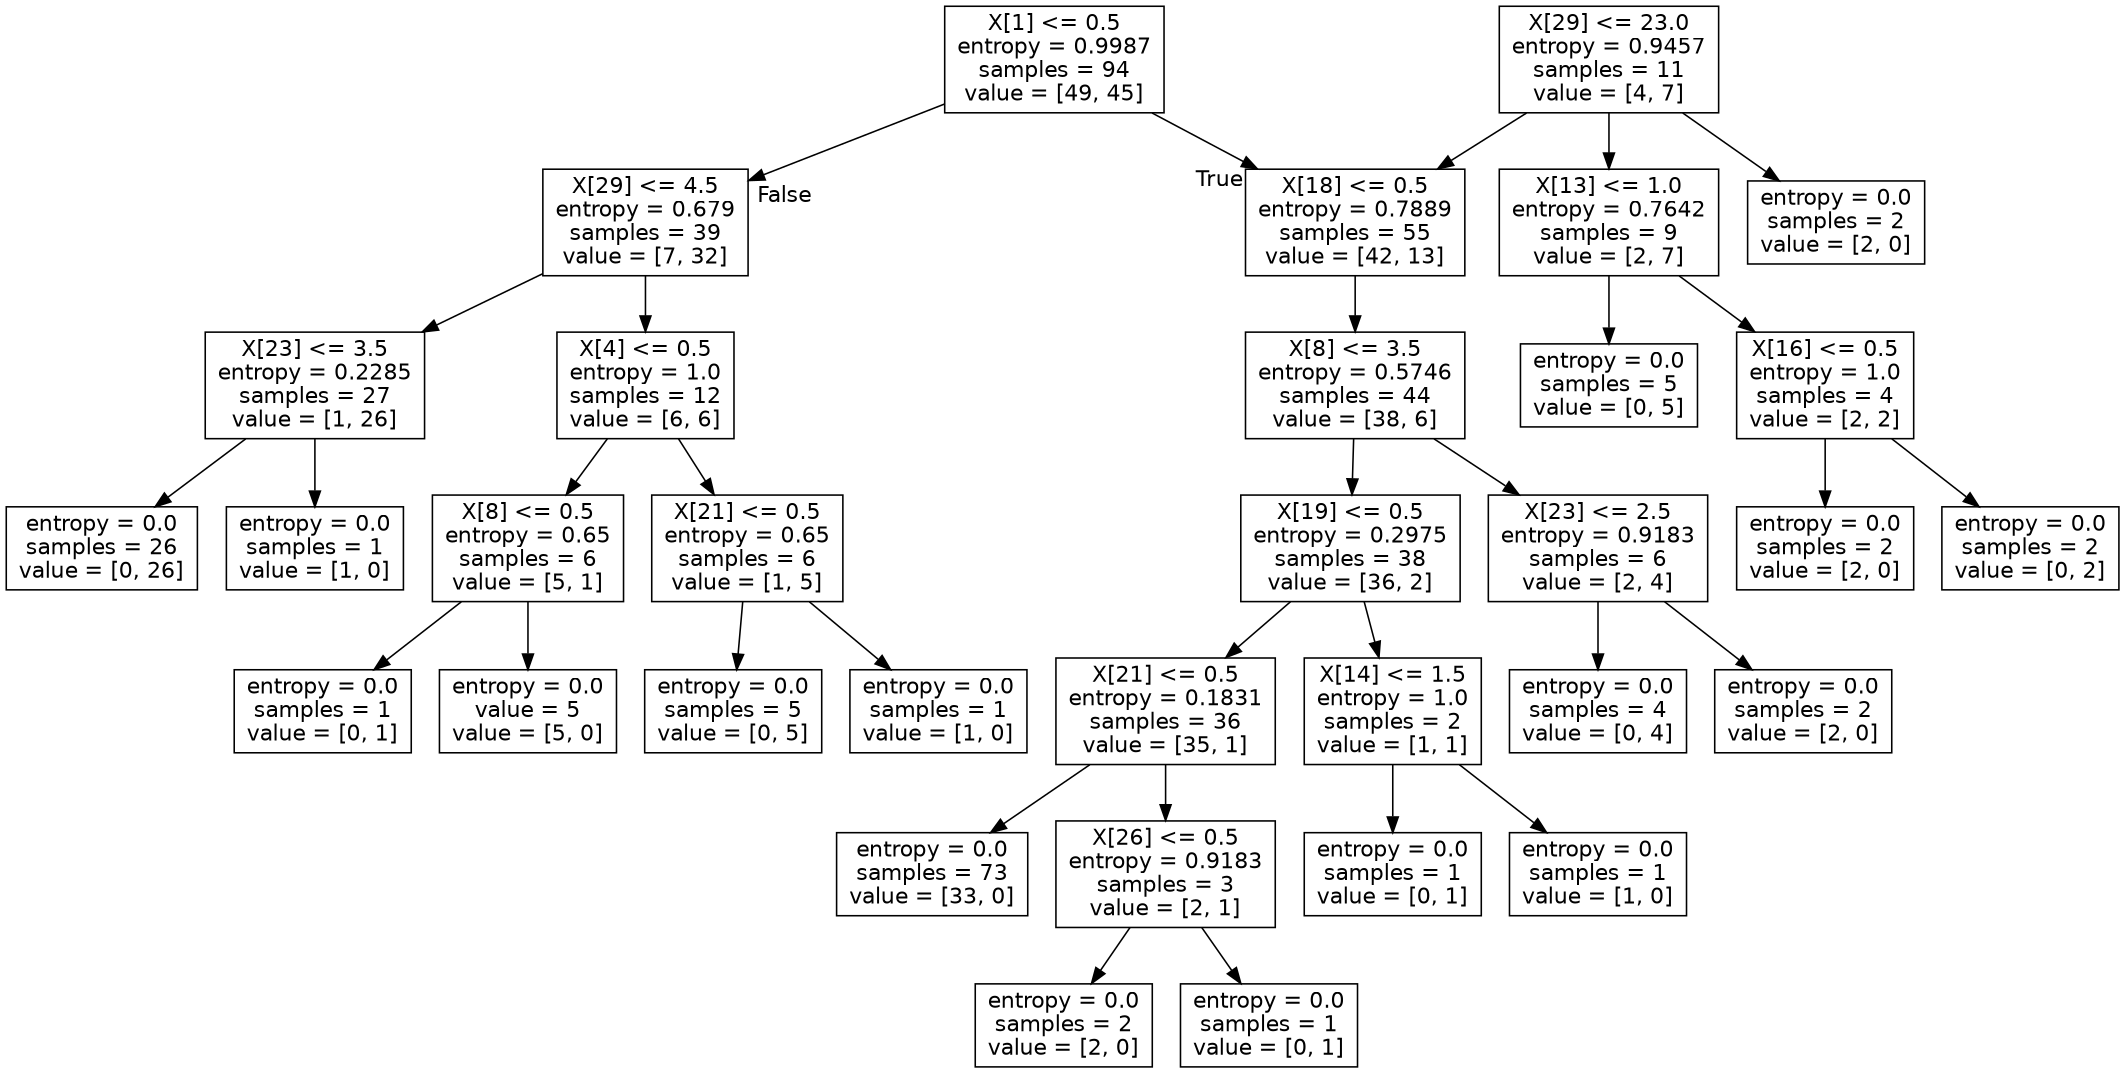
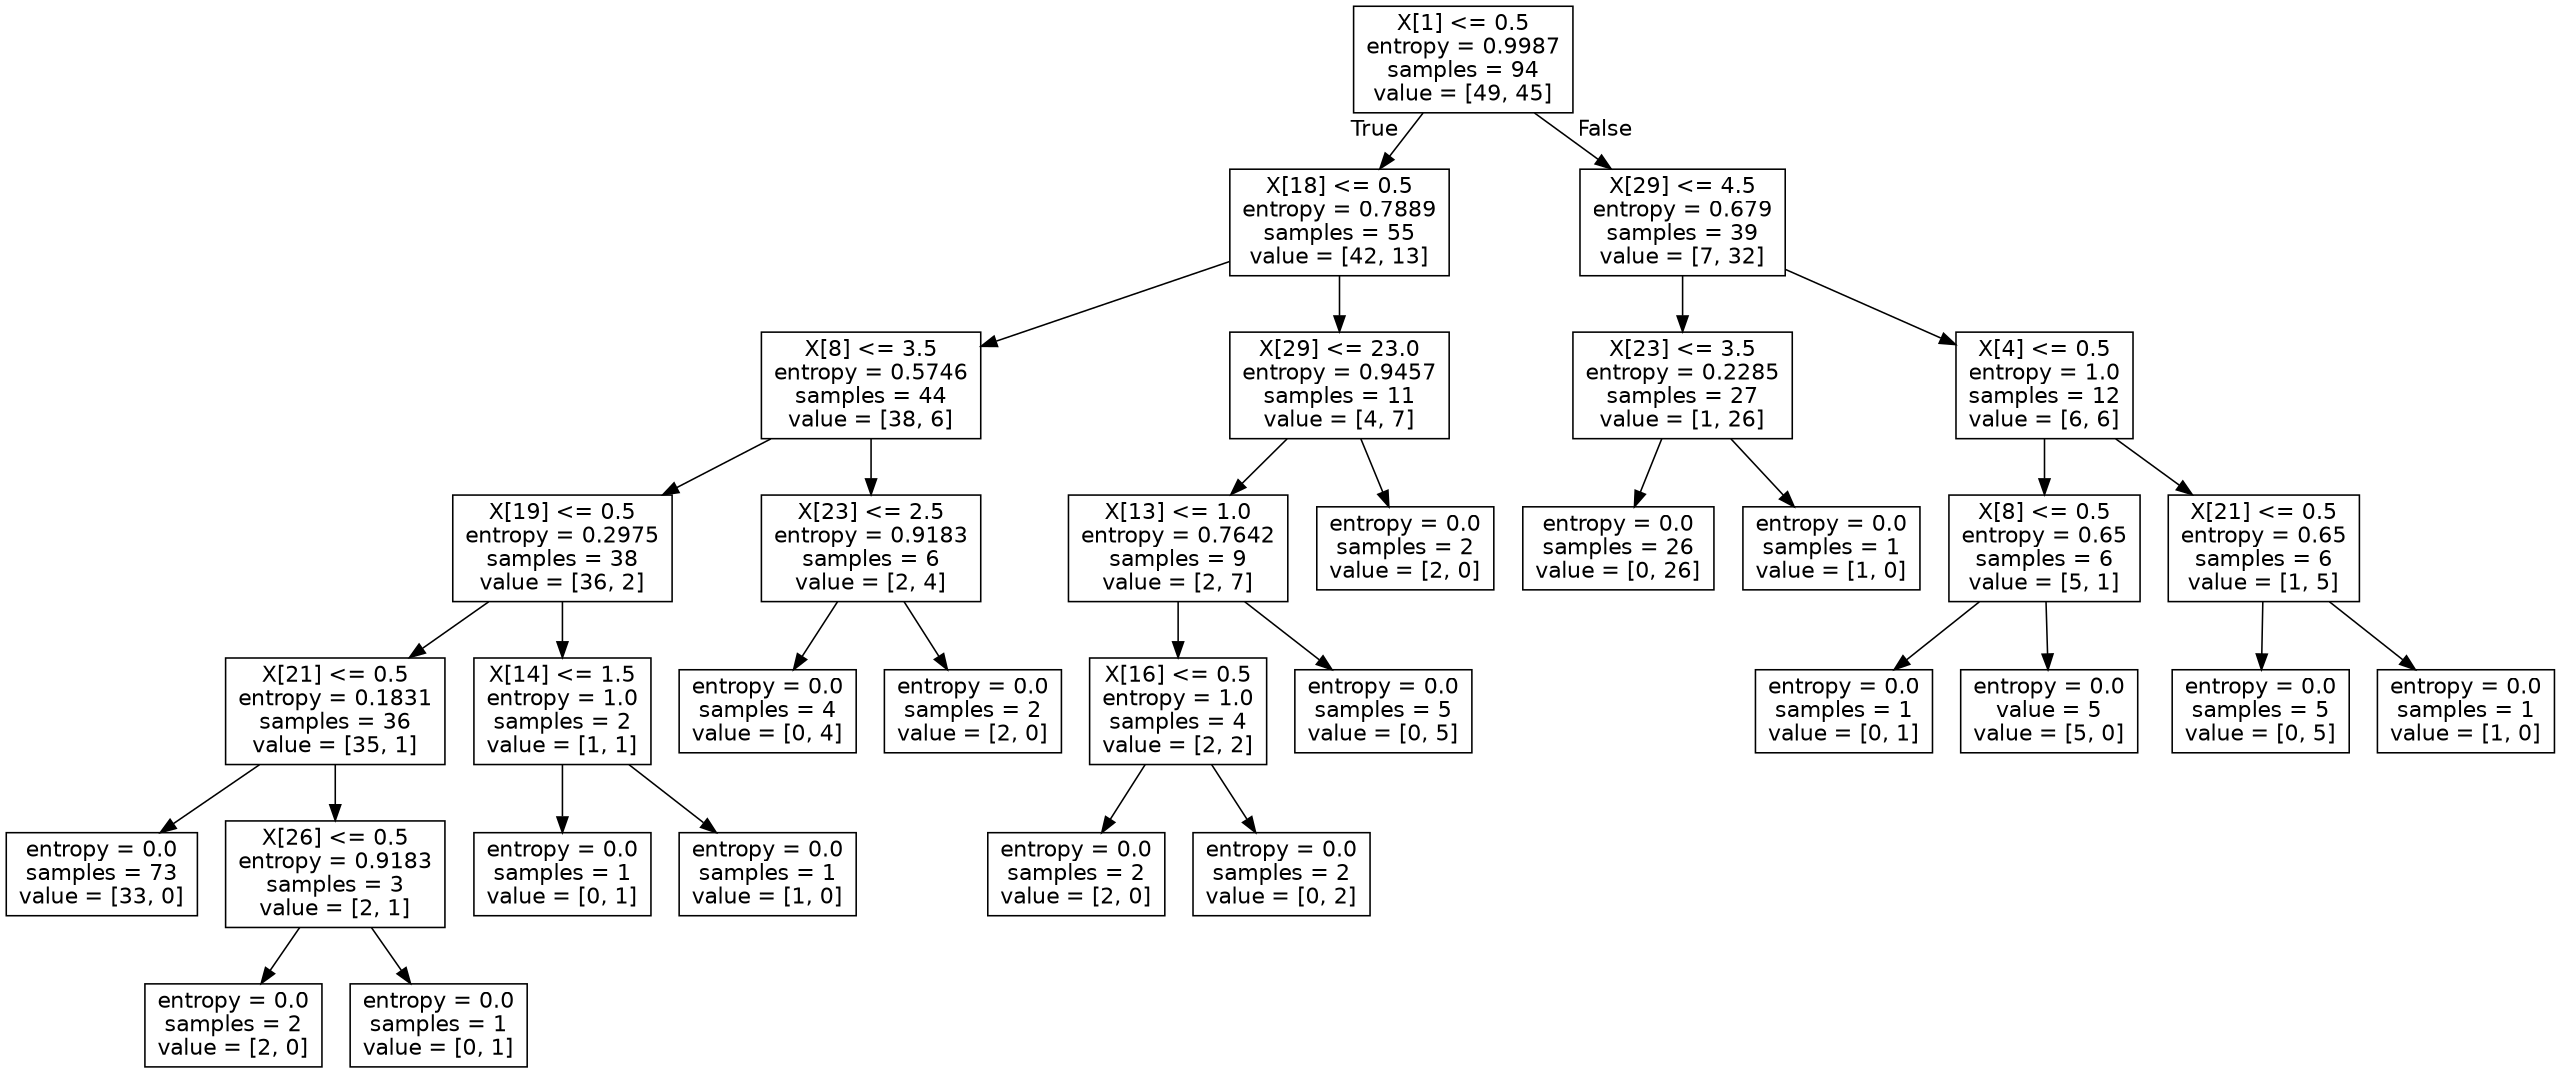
edge "X[29] <= 23.0 entropy = 0.9457 samples = 11 value = [4, 7]" -> "X[18] <= 0.5 entropy = 0.7889 samples = 55 value = [42, 13]": reversed
